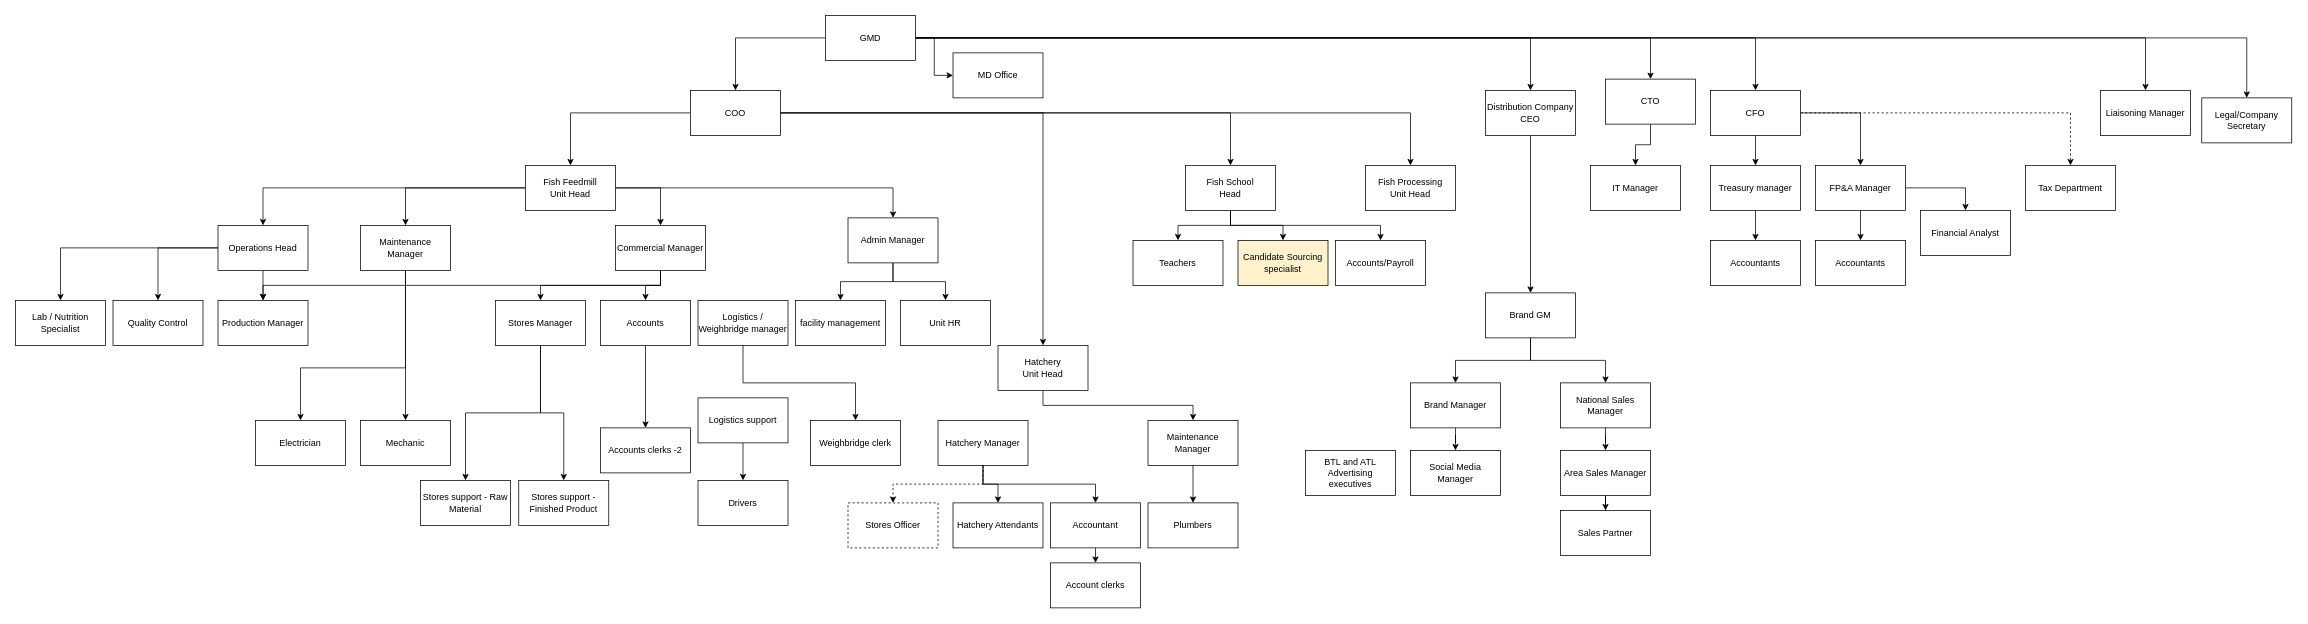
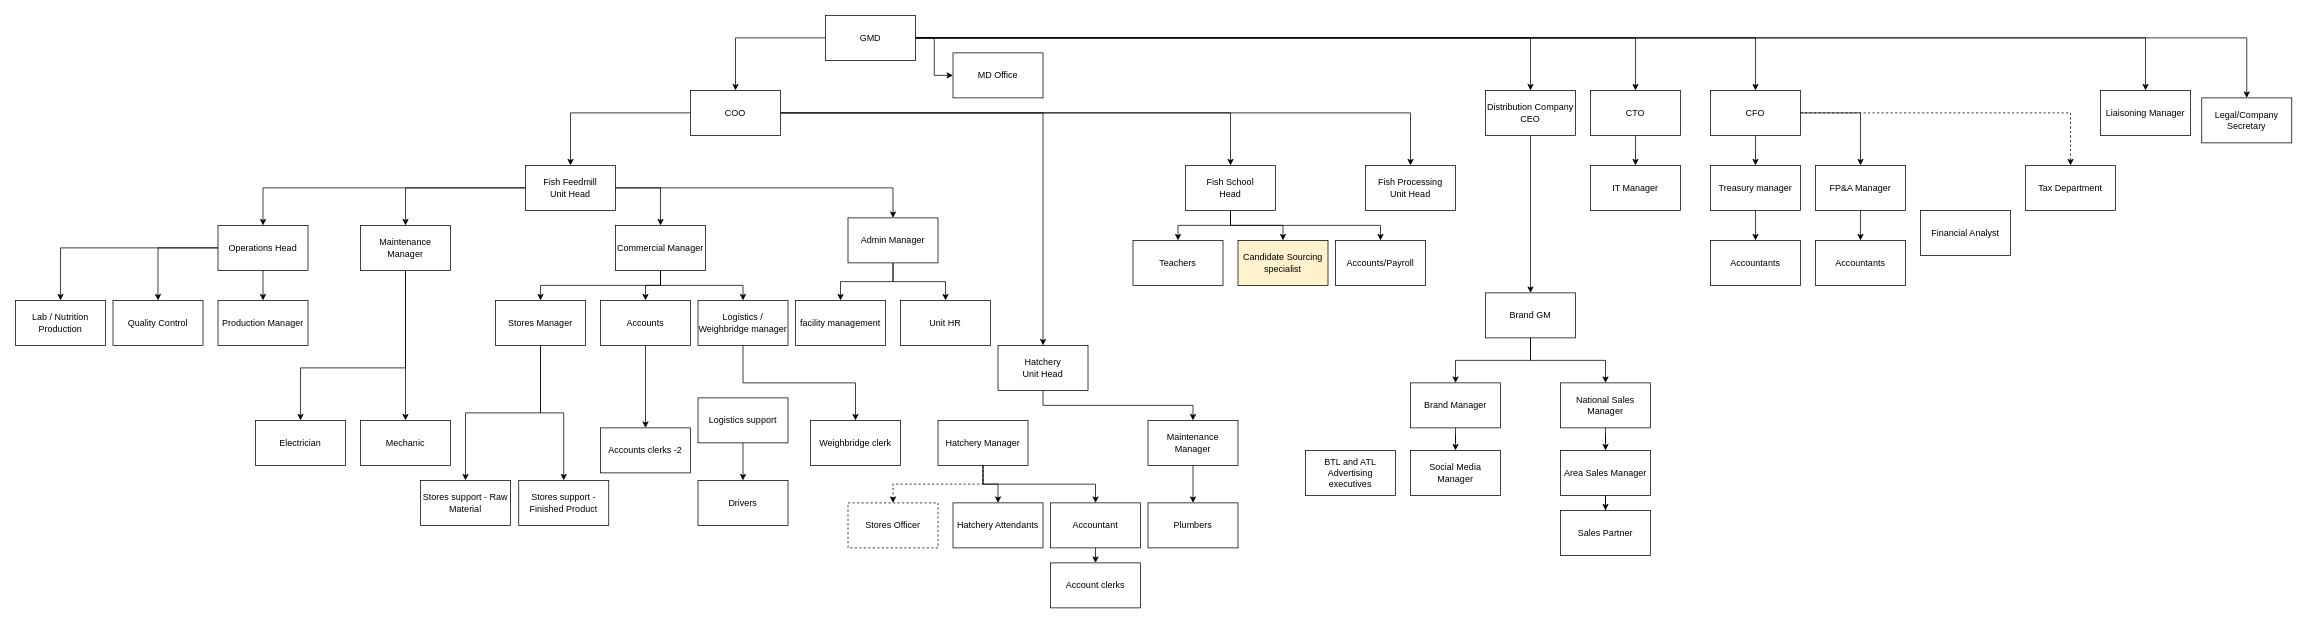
node "CTO": moved (1650, 102) -> (1635, 113)
edge "FP&A Manager" -> "Financial Analyst": removed
edge "Commercial Manager" -> "Production Manager": now "Commercial Manager" -> "Logistics / Weighbridge manager"
node "Lab / Nutrition Specialist": label "Lab / Nutrition Specialist" -> "Lab / Nutrition Production"
